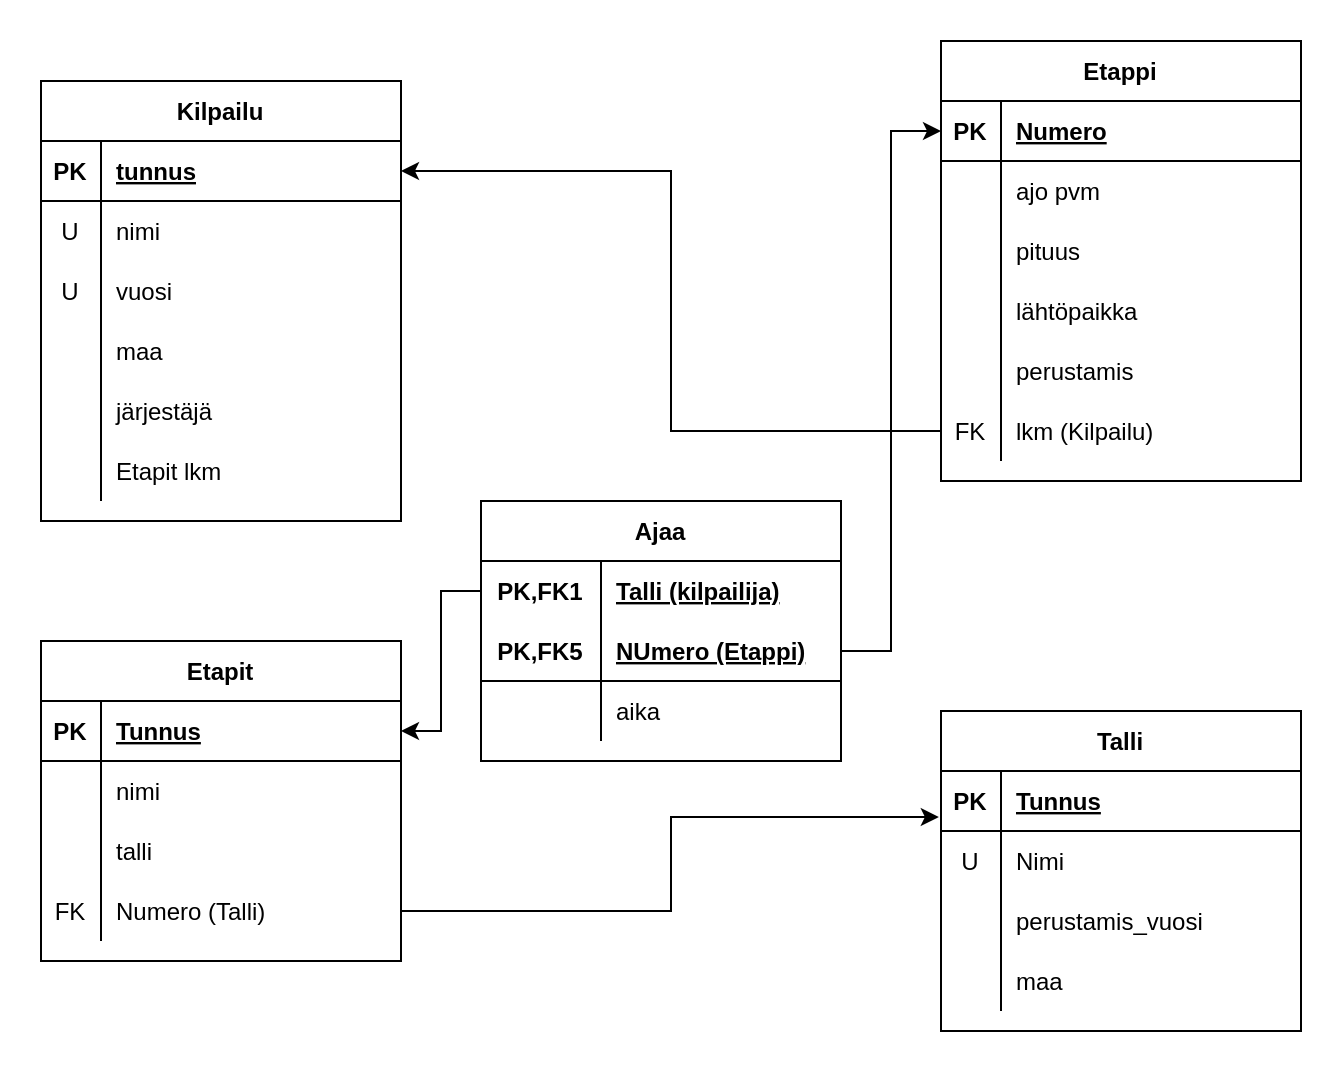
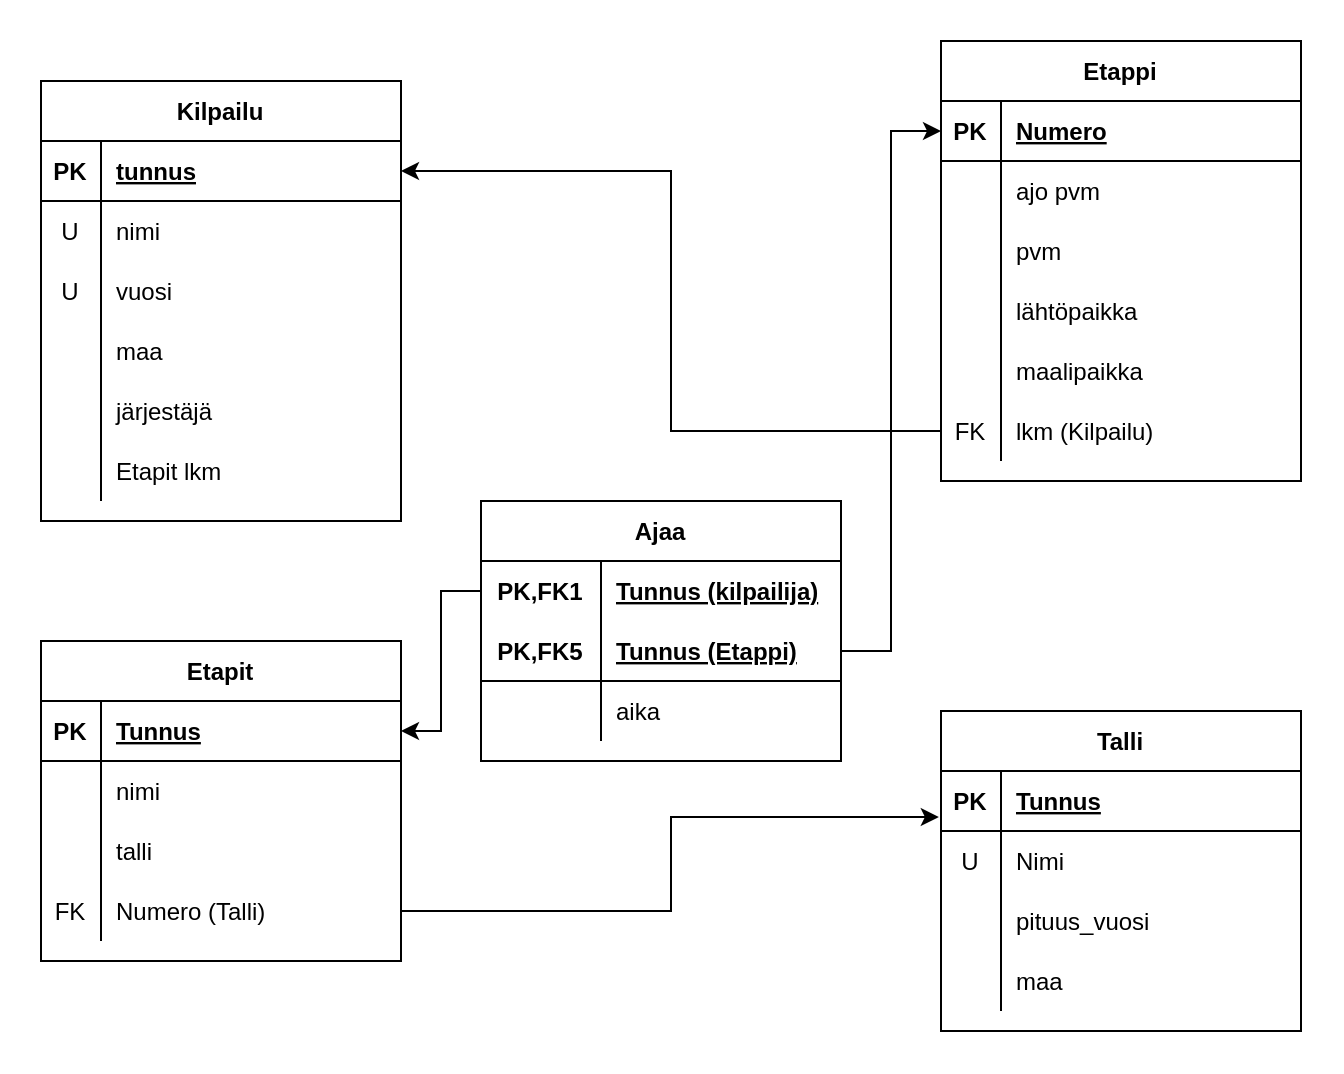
node "pituus": label "pituus" -> "pvm"
node "perustamis": label "perustamis" -> "maalipaikka"
node "Talli (kilpailija)": label "Talli (kilpailija)" -> "Tunnus (kilpailija)"
node "NUmero (Etappi)": label "NUmero (Etappi)" -> "Tunnus (Etappi)"
node "perustamis_vuosi": label "perustamis_vuosi" -> "pituus_vuosi"
